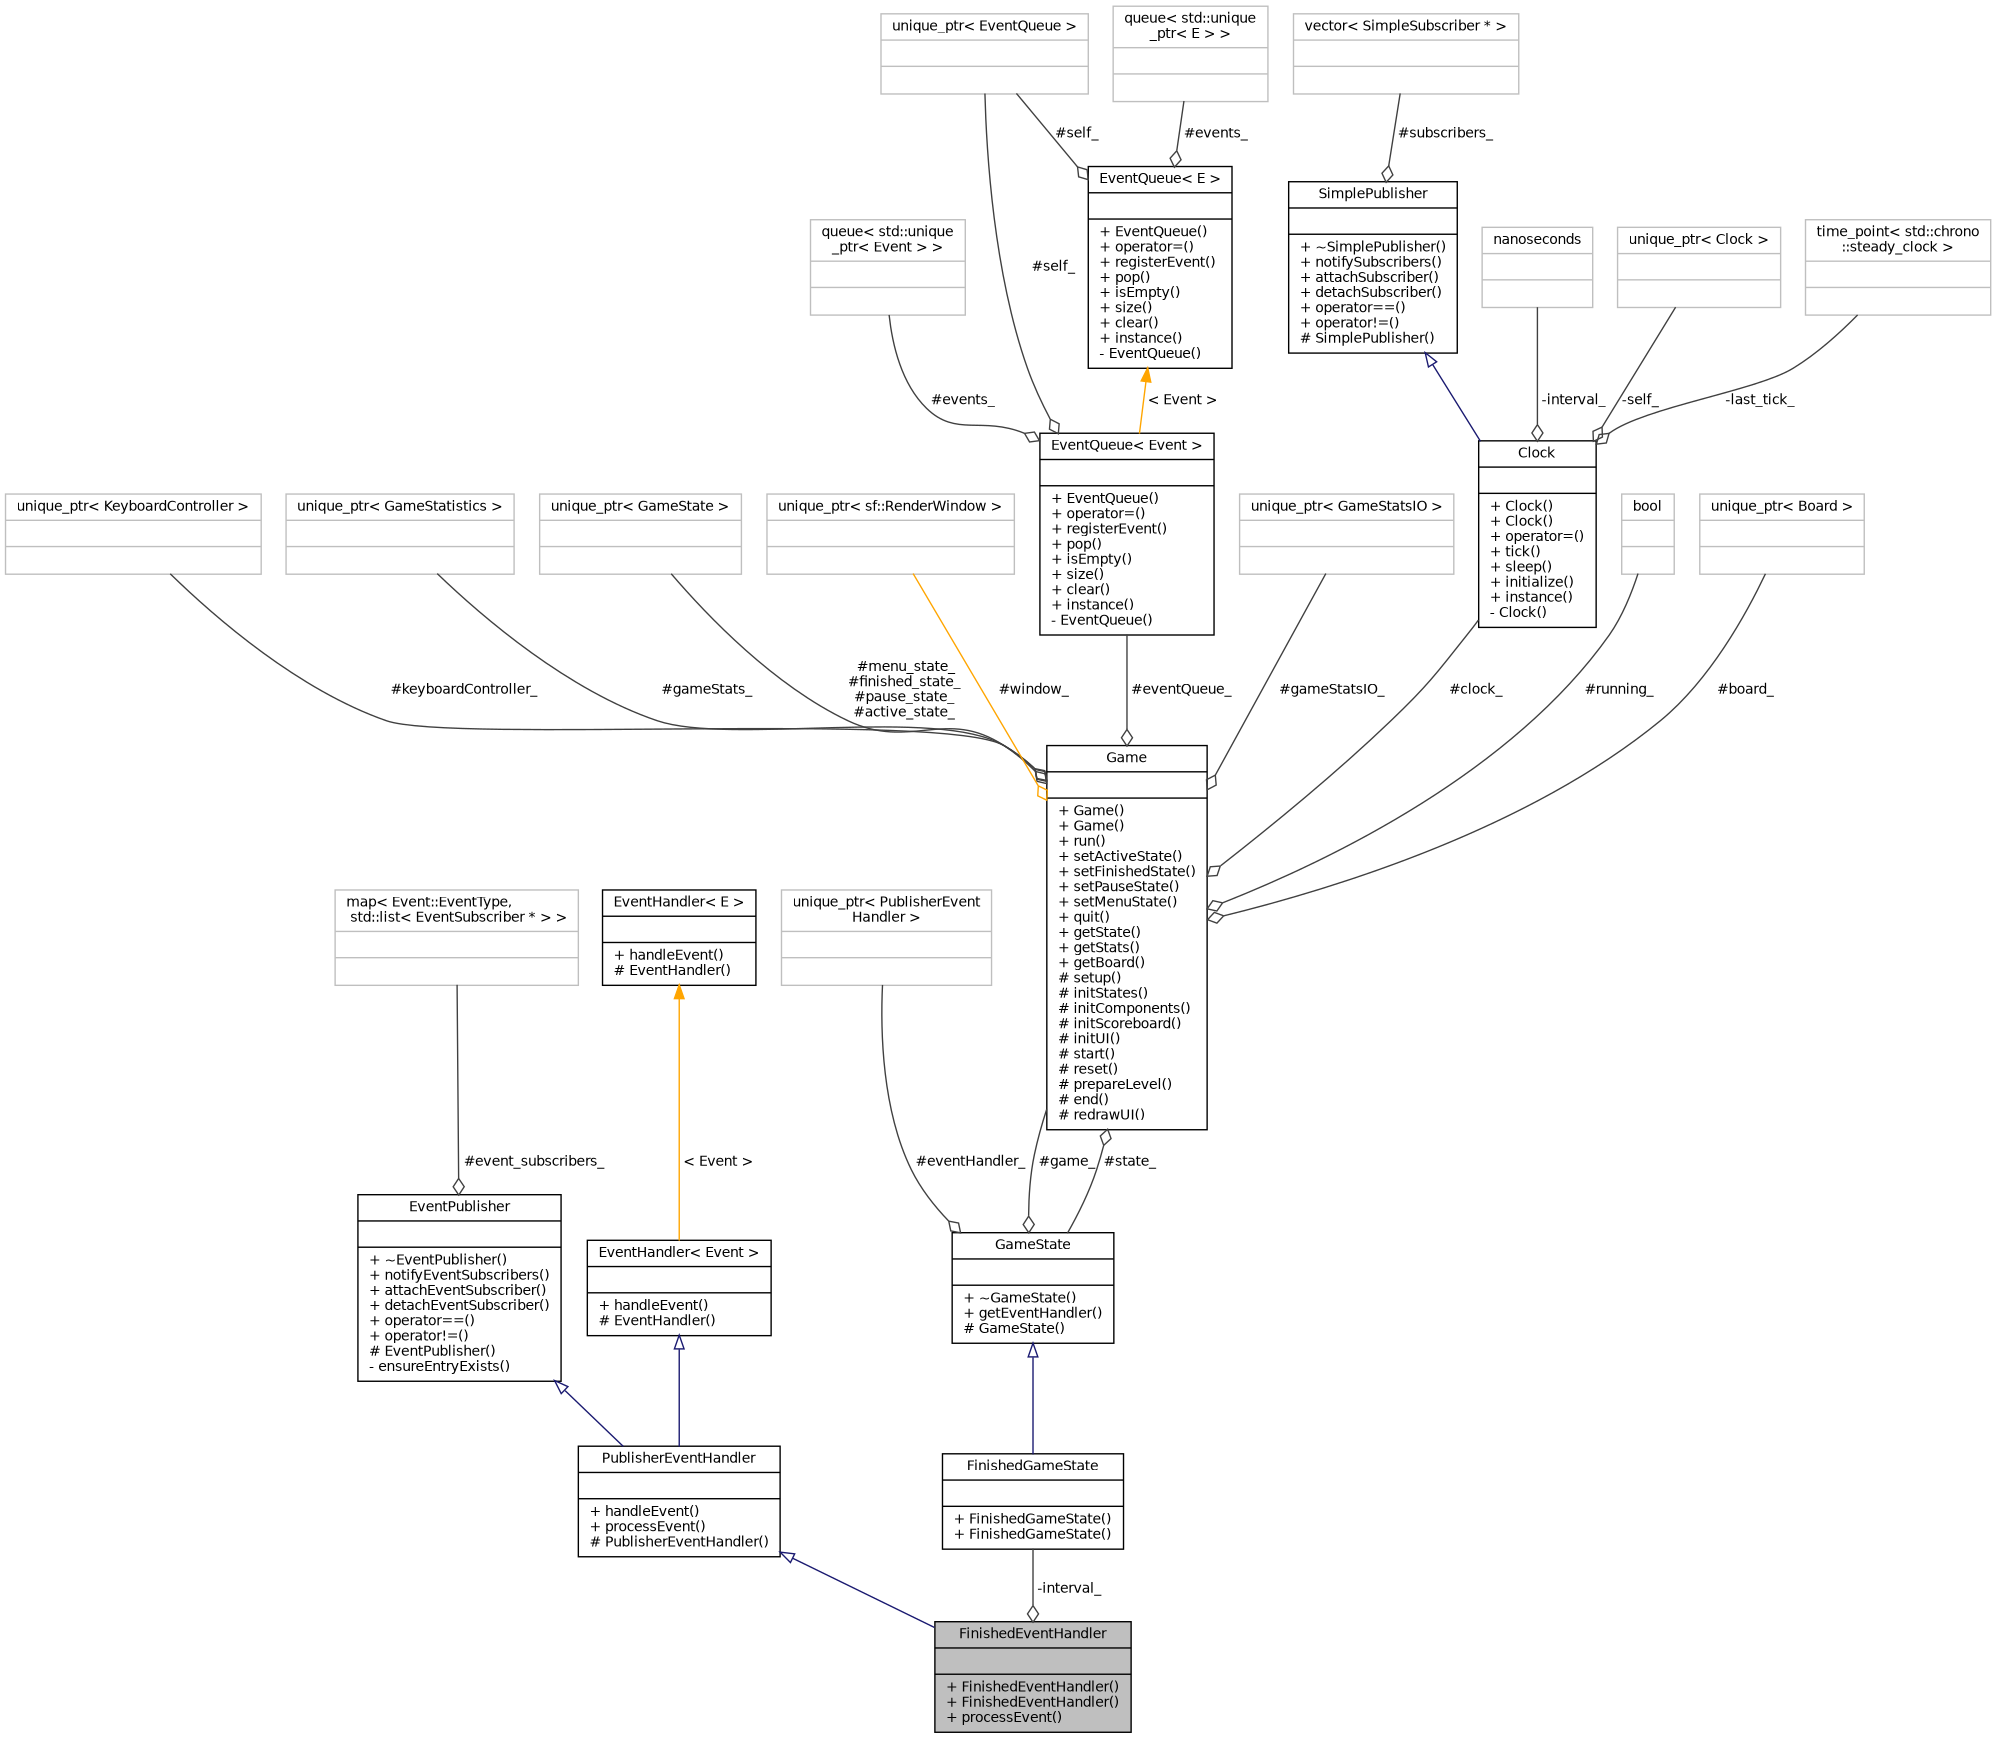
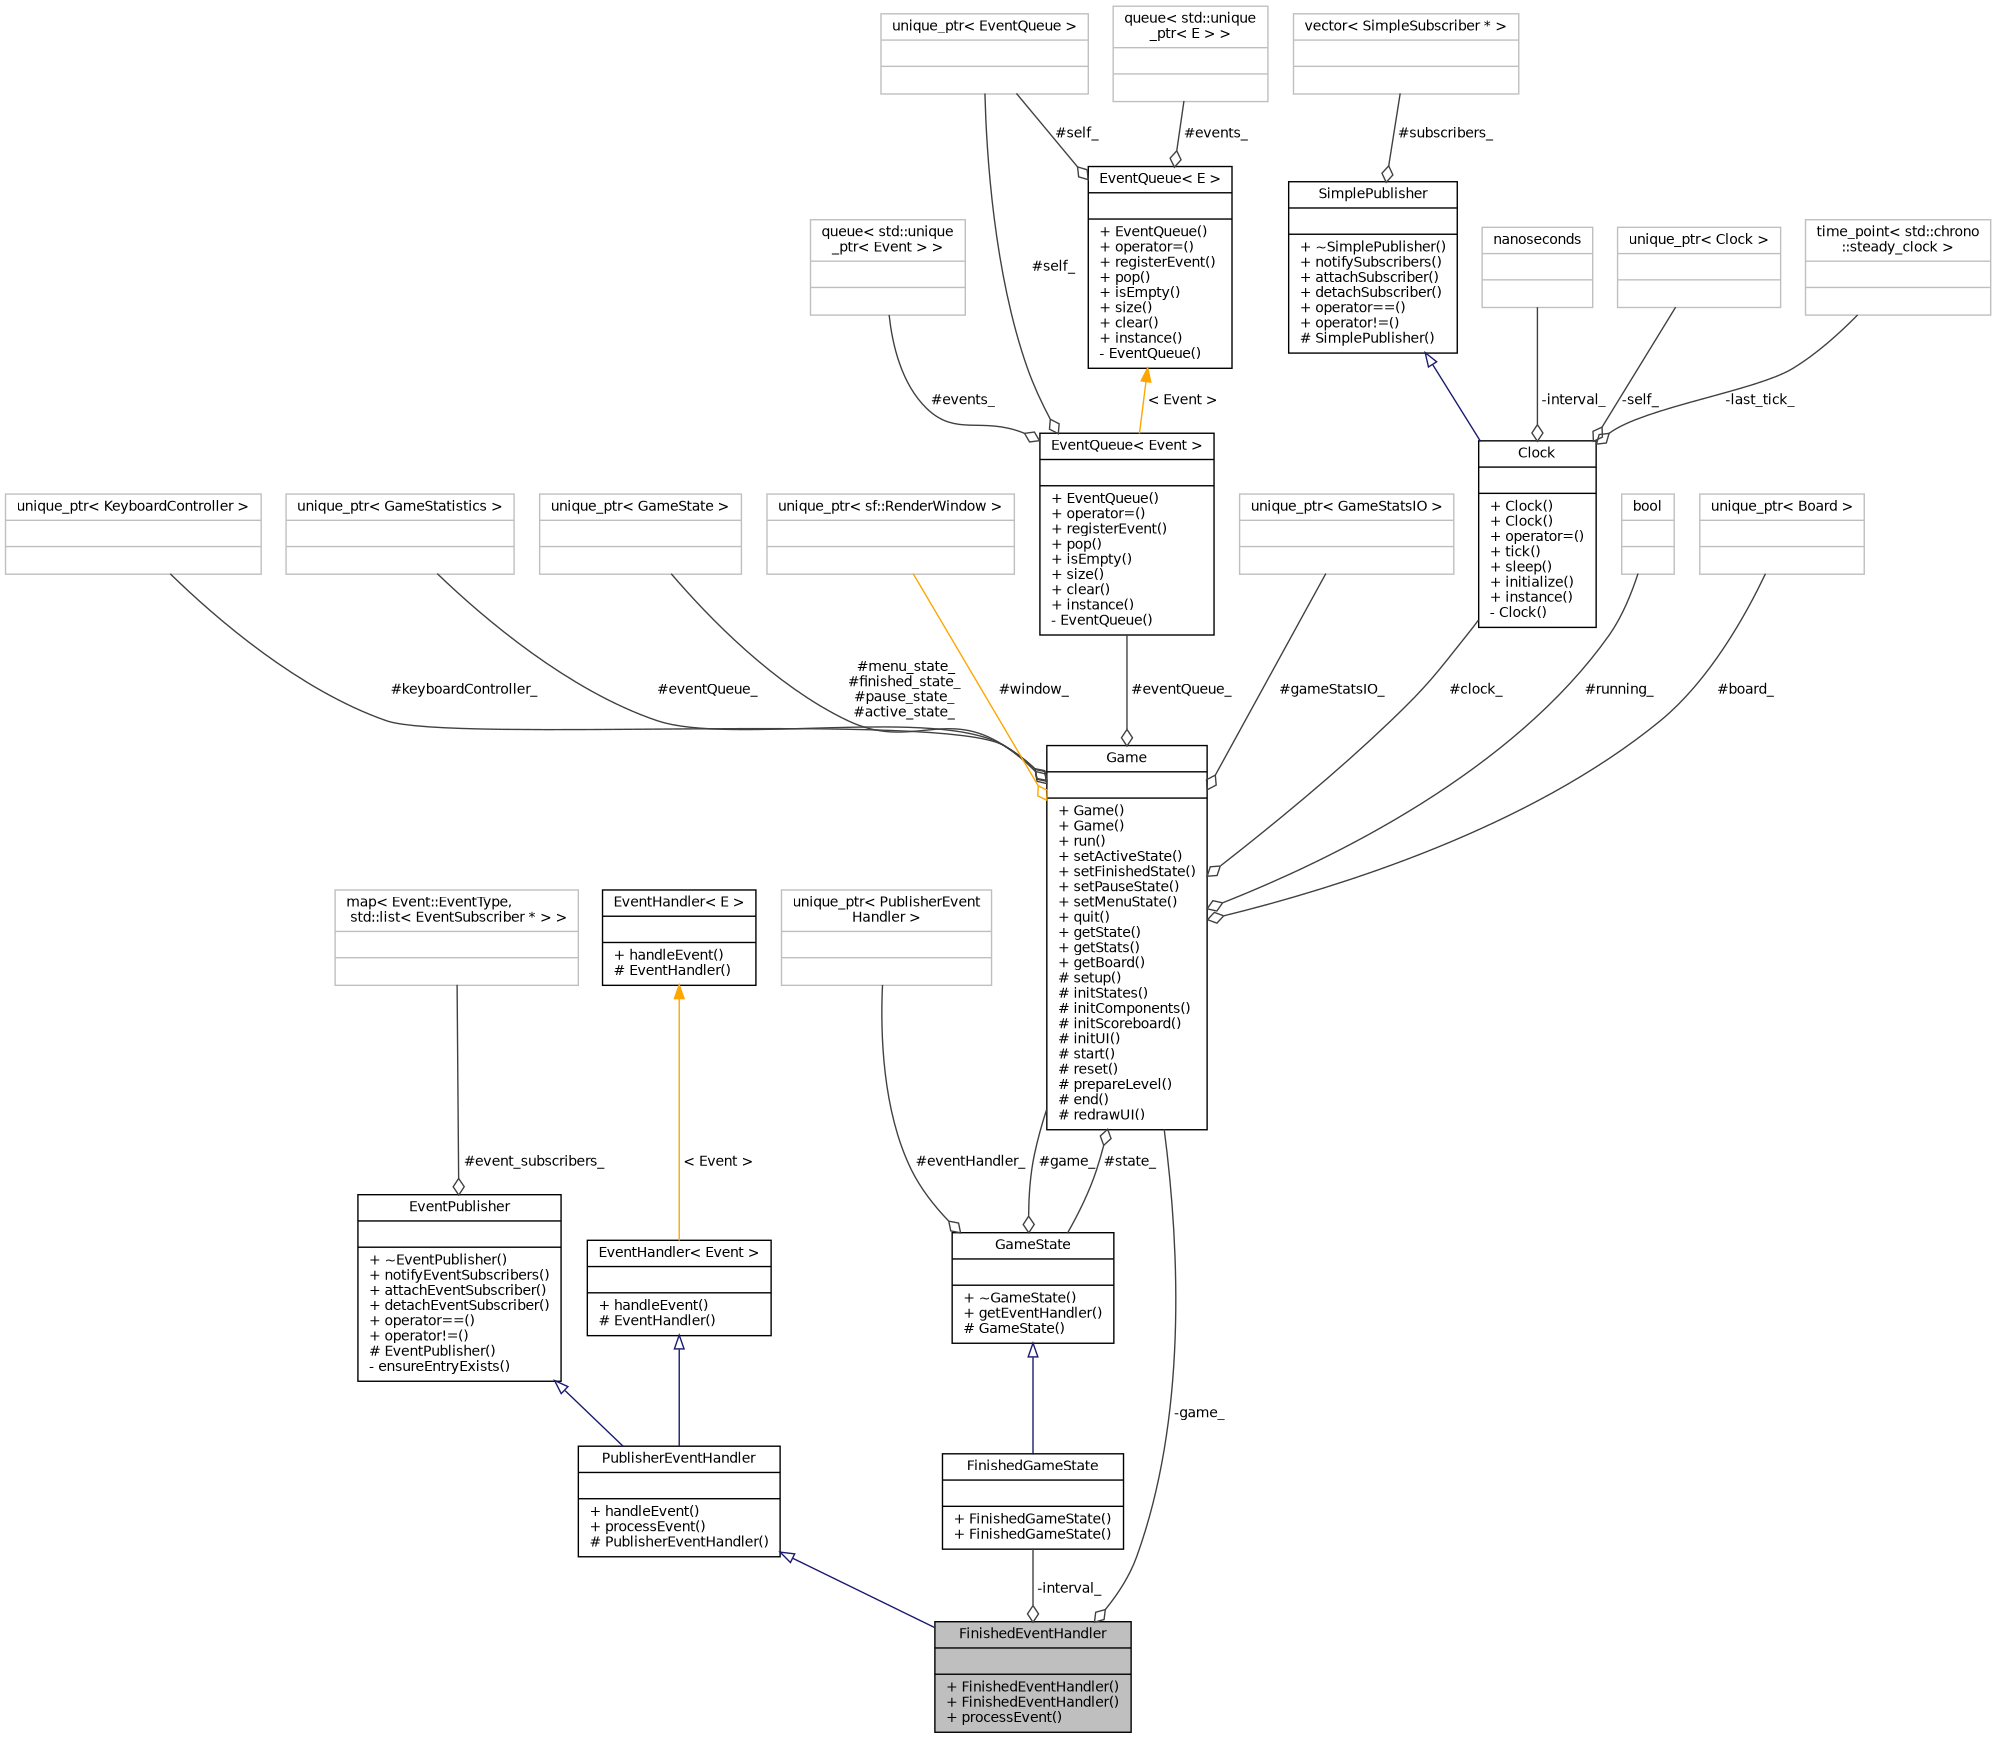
edge "unique_ptr< GameStatistics >" -> "Game": label " #gameStats_" -> " #eventQueue_"
edge "Game" -> "FinishedEventHandler": added, label "-game_"
